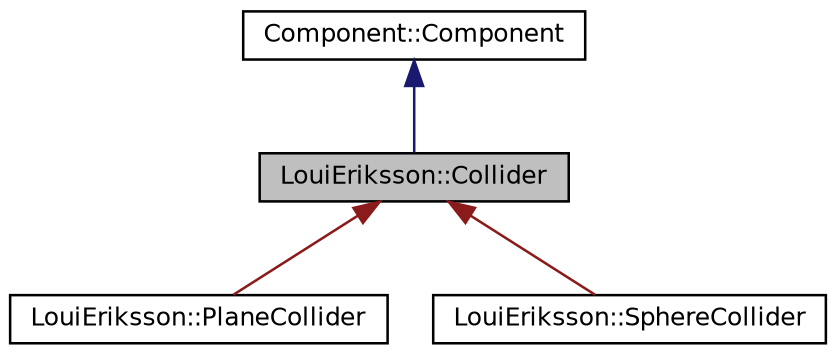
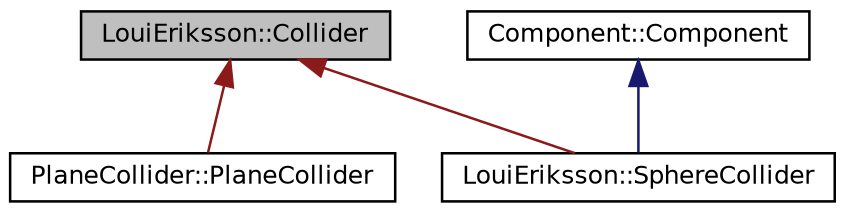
edge "LouiEriksson::Collider" -> "Component::Component": now "LouiEriksson::SphereCollider" -> "Component::Component"
node "LouiEriksson::PlaneCollider": label "LouiEriksson::PlaneCollider" -> "PlaneCollider::PlaneCollider"
